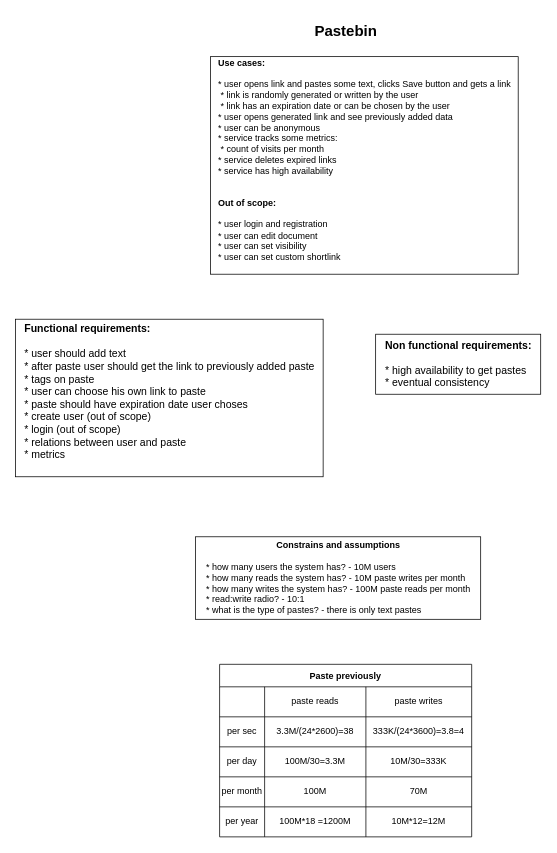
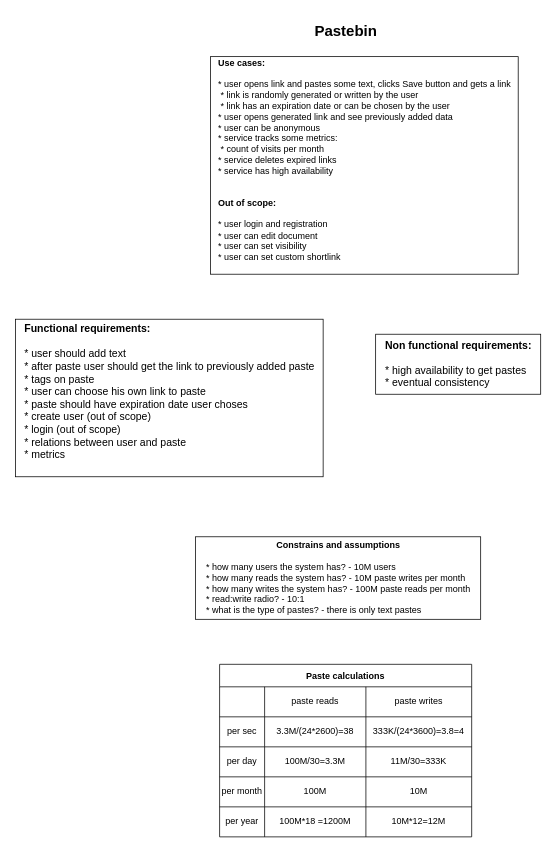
node "Paste previously": label "Paste previously" -> "Paste calculations"
node "10M/30=333K": label "10M/30=333K" -> "11M/30=333K"
node "70M": label "70M" -> "10M"
